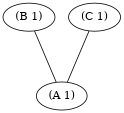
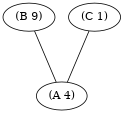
node "(B 1)": label "(B 1)" -> "(B 9)"
node "(A 1)": label "(A 1)" -> "(A 4)"
